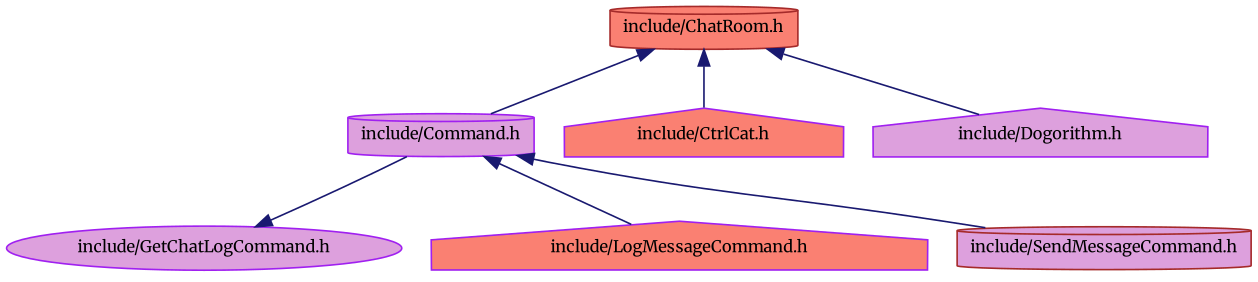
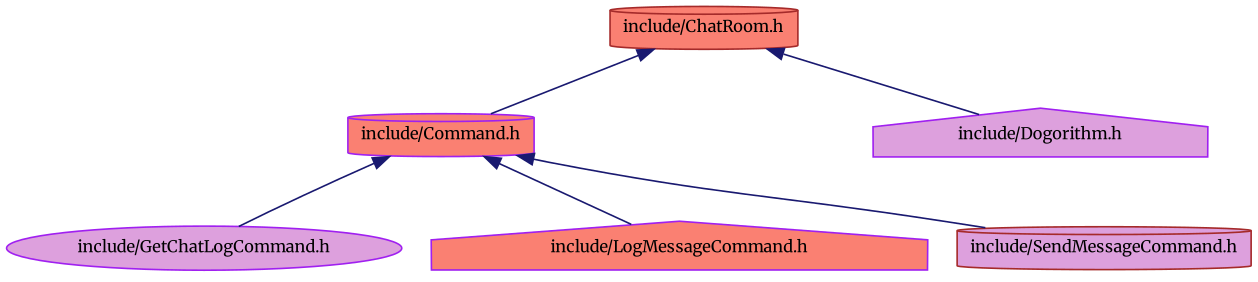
node "include/Command.h": fillcolor plum -> salmon
node "include/CtrlCat.h": removed
edge "include/Command.h" -> "include/GetChatLogCommand.h": reversed
